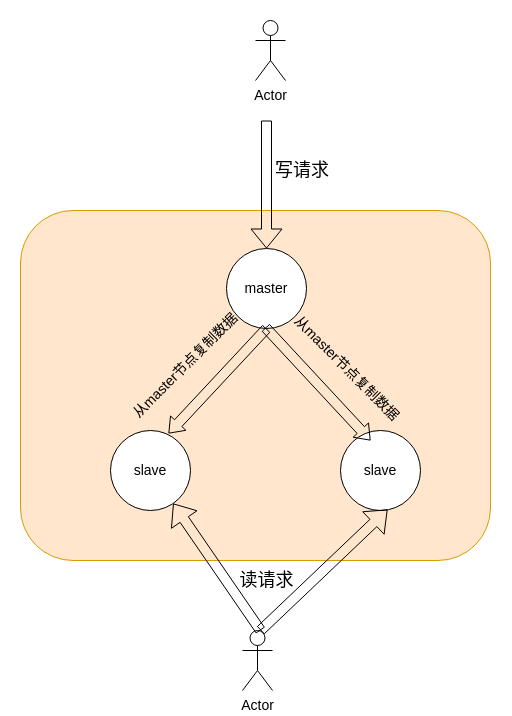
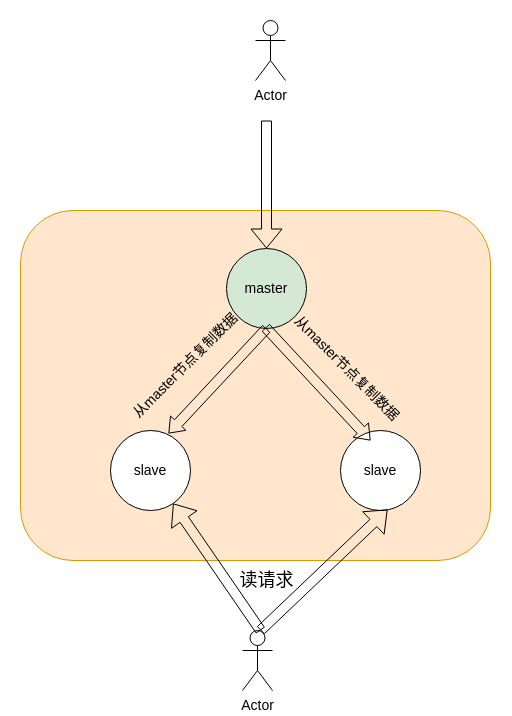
node "写请求": removed
node "master": fillcolor #ffffff -> #d5e8d4
